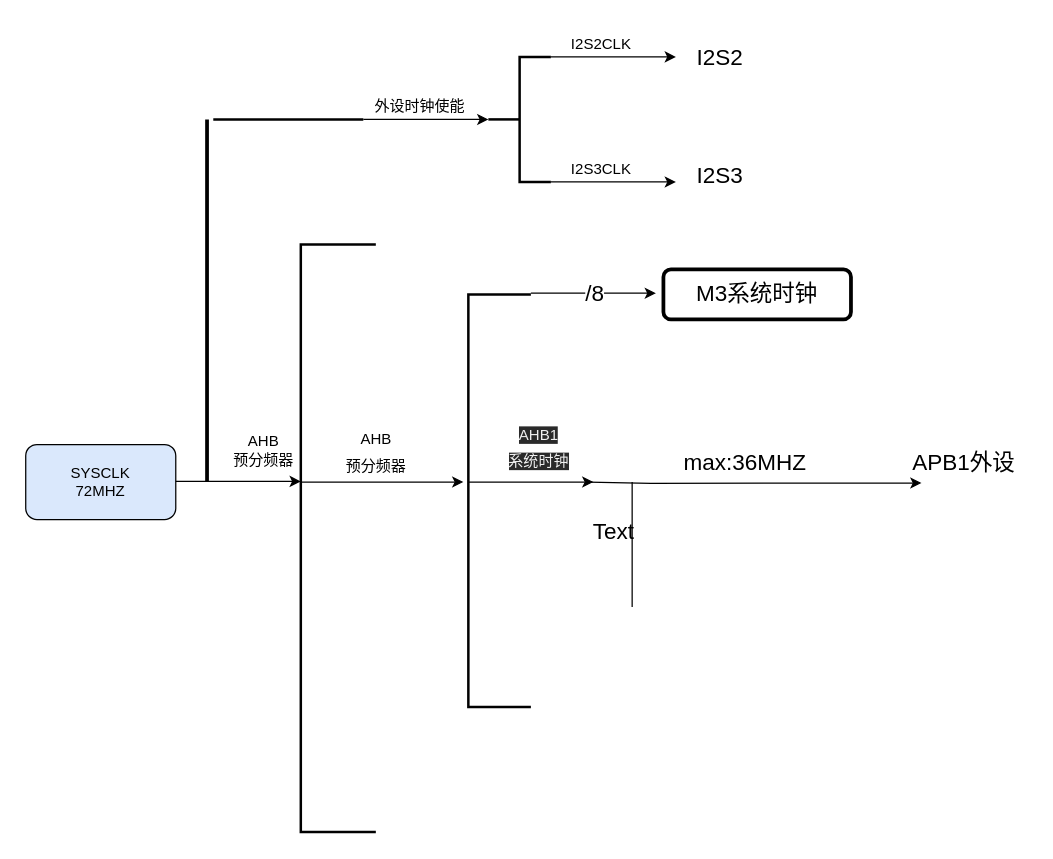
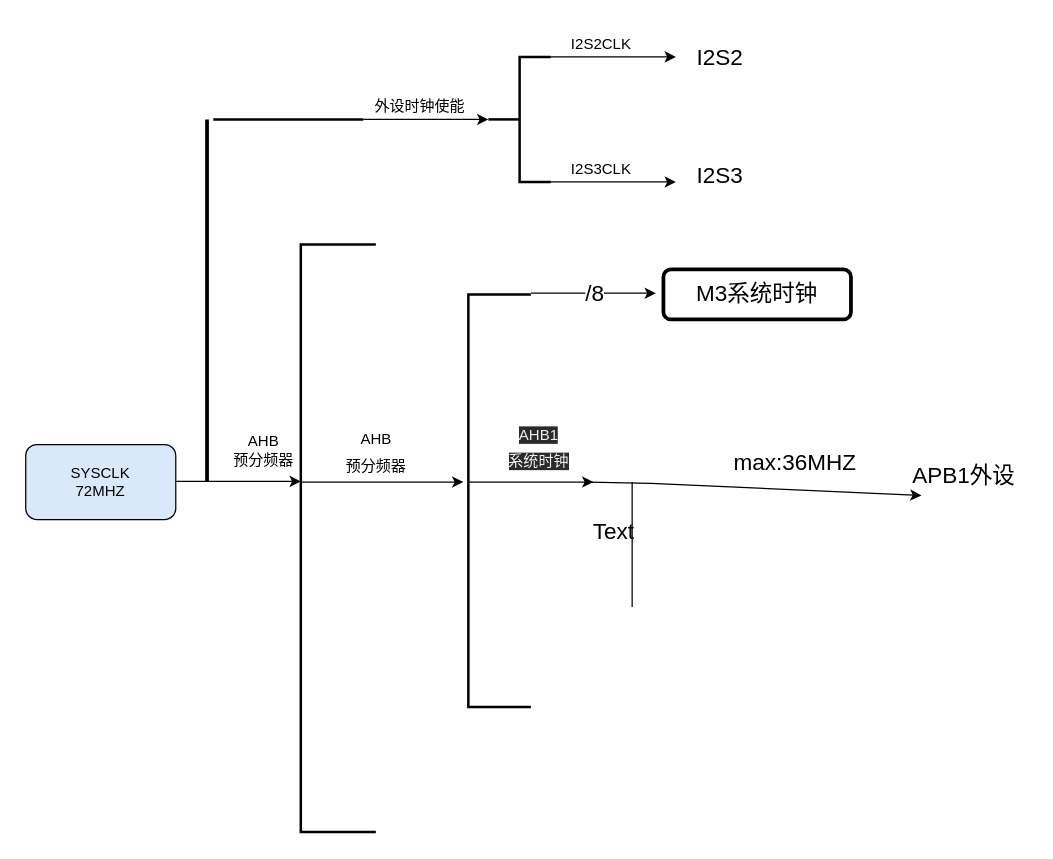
node "max:36MHZ": moved (744, 463) -> (794, 463)
node "APB1外设": moved (963, 463) -> (963, 476)
